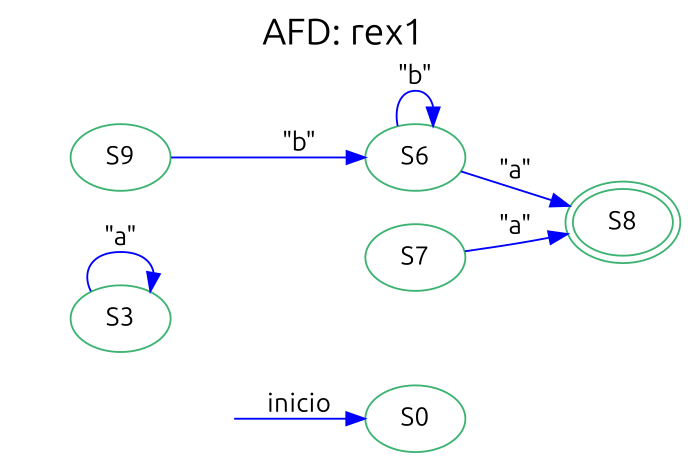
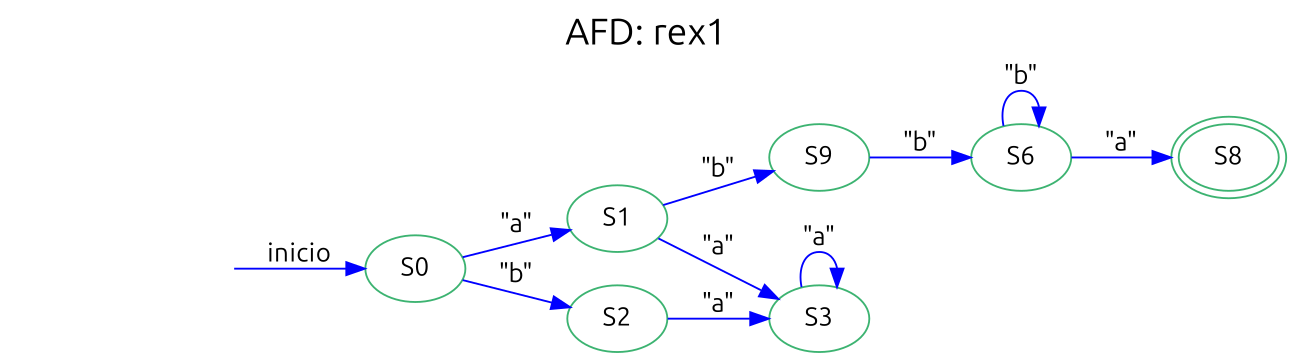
node "S1": added
node "S7": removed
node "S2": added
